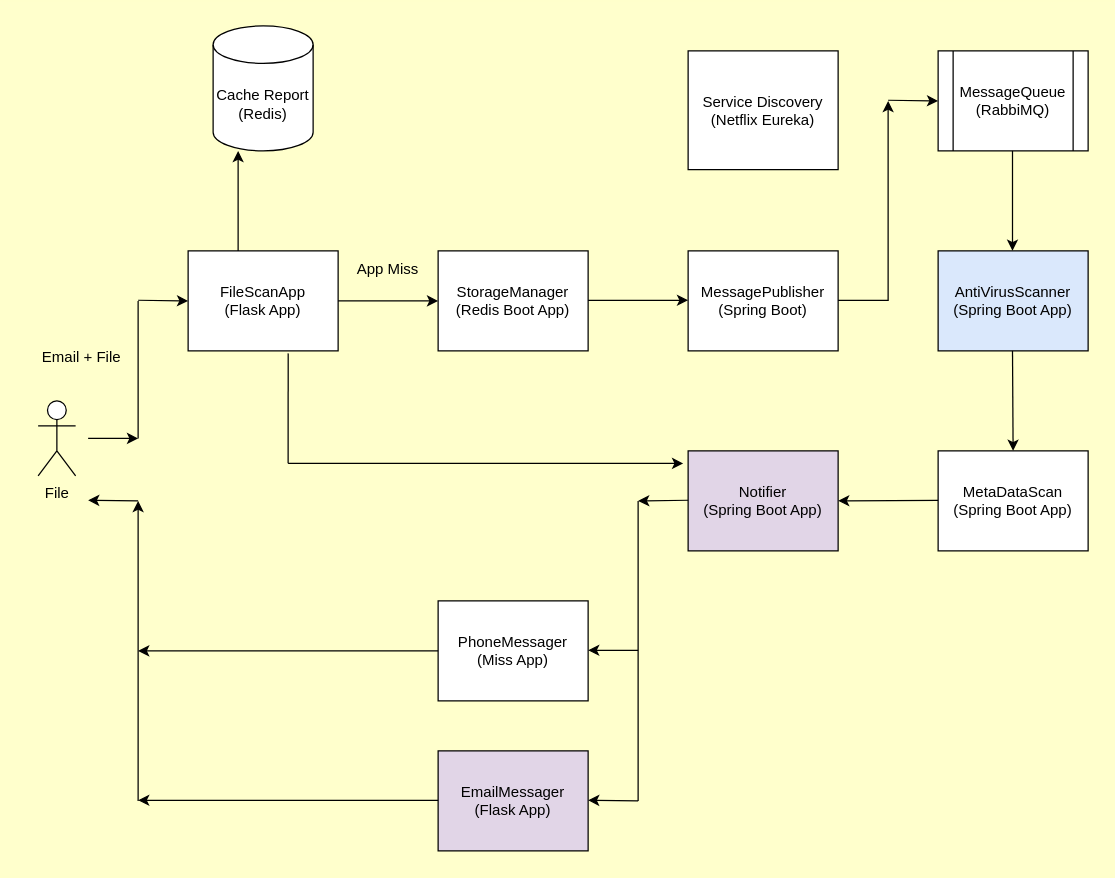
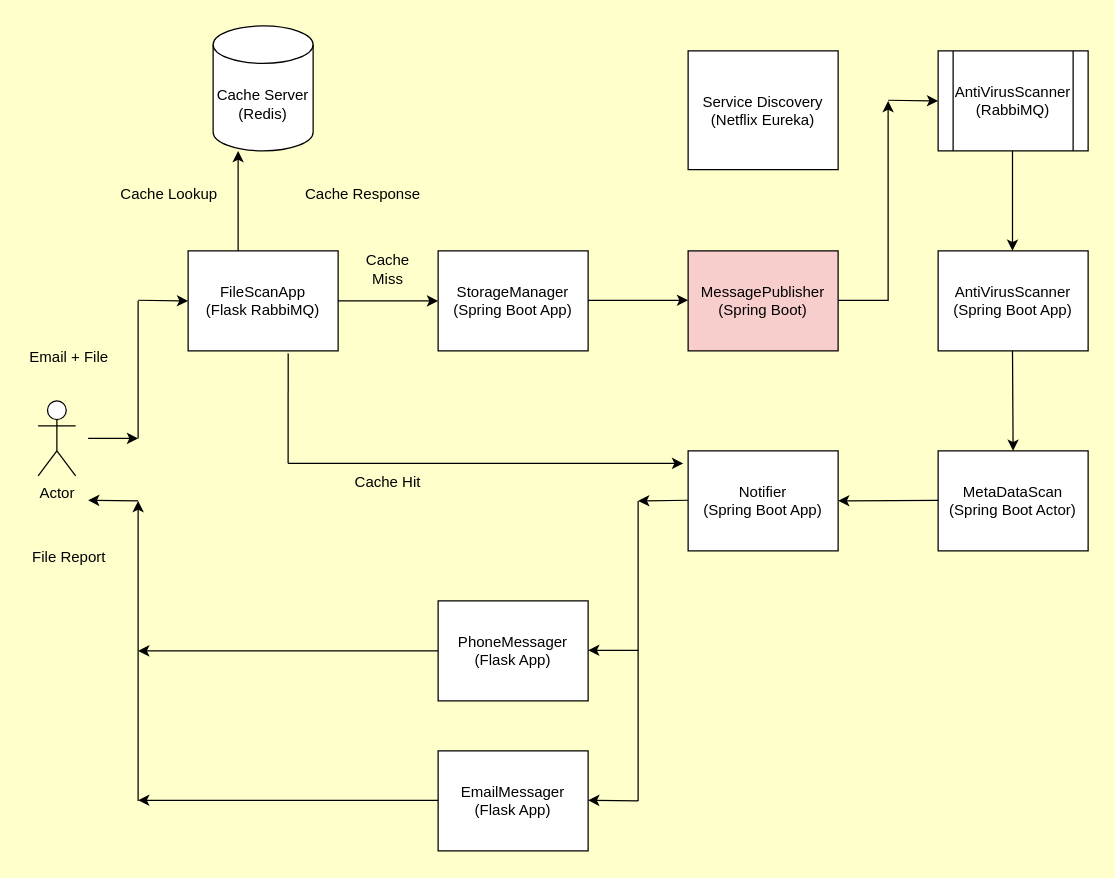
node "MessageQueue (RabbiMQ)": label "MessageQueue (RabbiMQ)" -> "AntiVirusScanner (RabbiMQ)"
node "Cache Report (Redis)": label "Cache Report (Redis)" -> "Cache Server (Redis)"
node "Cache Lookup": added
node "Cache Response": added
node "App Miss": label "App Miss" -> "Cache Miss"
node "FileScanApp (Flask App)": label "FileScanApp (Flask App)" -> "FileScanApp (Flask RabbiMQ)"
node "StorageManager (Redis Boot App)": label "StorageManager (Redis Boot App)" -> "StorageManager (Spring Boot App)"
node "MessagePublisher (Spring Boot)": fillcolor #ffffff -> #f8cecc
node "AntiVirusScanner (Spring Boot App)": fillcolor #dae8fc -> #ffffff
node "Email + File": moved (82, 357) -> (69, 357)
node "Cache Hit": added
node "File": label "File" -> "Actor"
node "Notifier (Spring Boot App)": fillcolor #e1d5e7 -> #ffffff
node "MetaDataScan (Spring Boot App)": label "MetaDataScan (Spring Boot App)" -> "MetaDataScan (Spring Boot Actor)"
node "File Report": added
node "PhoneMessager (Miss App)": label "PhoneMessager (Miss App)" -> "PhoneMessager (Flask App)"
node "EmailMessager (Flask App)": fillcolor #e1d5e7 -> #ffffff
